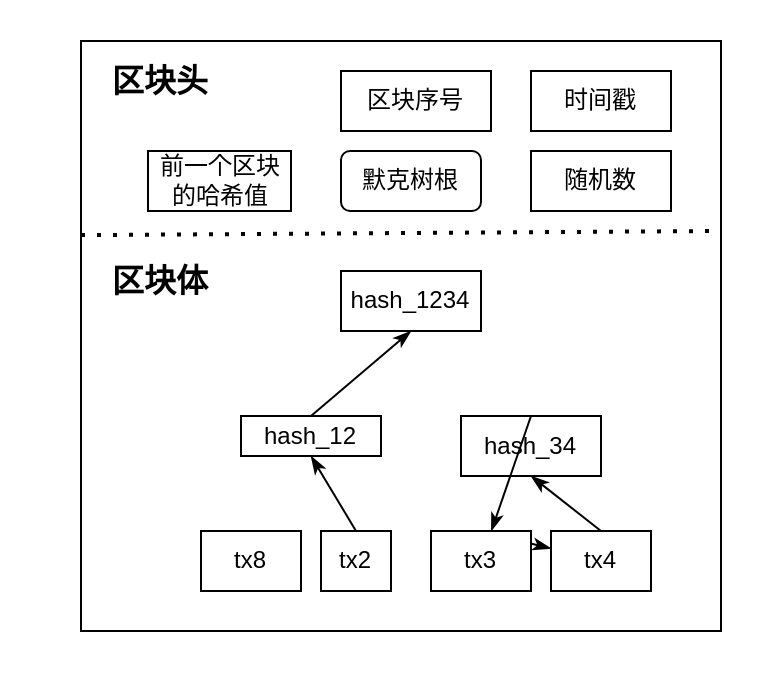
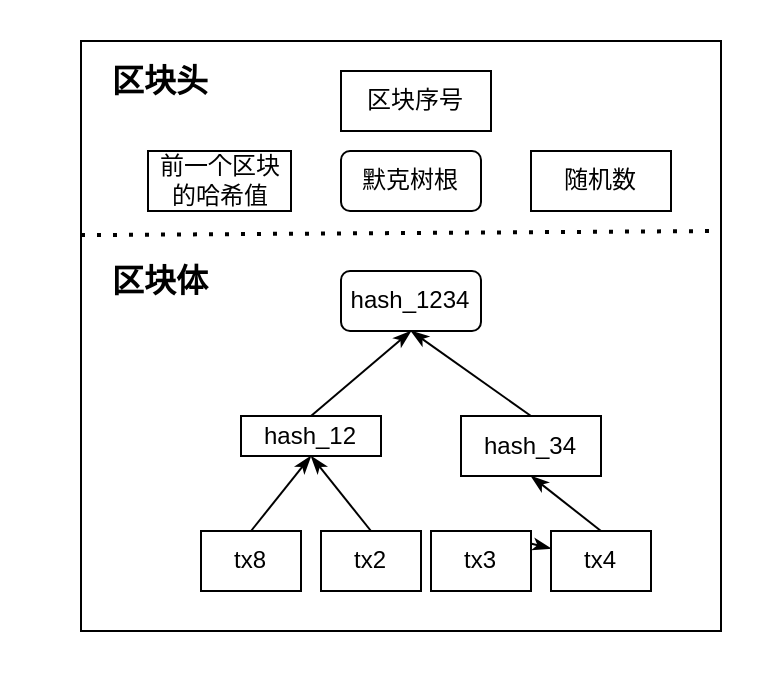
node "时间戳": removed
node "hash_1234": shape rectangle -> rounded rectangle
edge "hash_34" -> "tx3": now "hash_34" -> "hash_1234"
edge "tx8" -> "hash_12": added
node "tx2": size 70x60 -> 100x60
